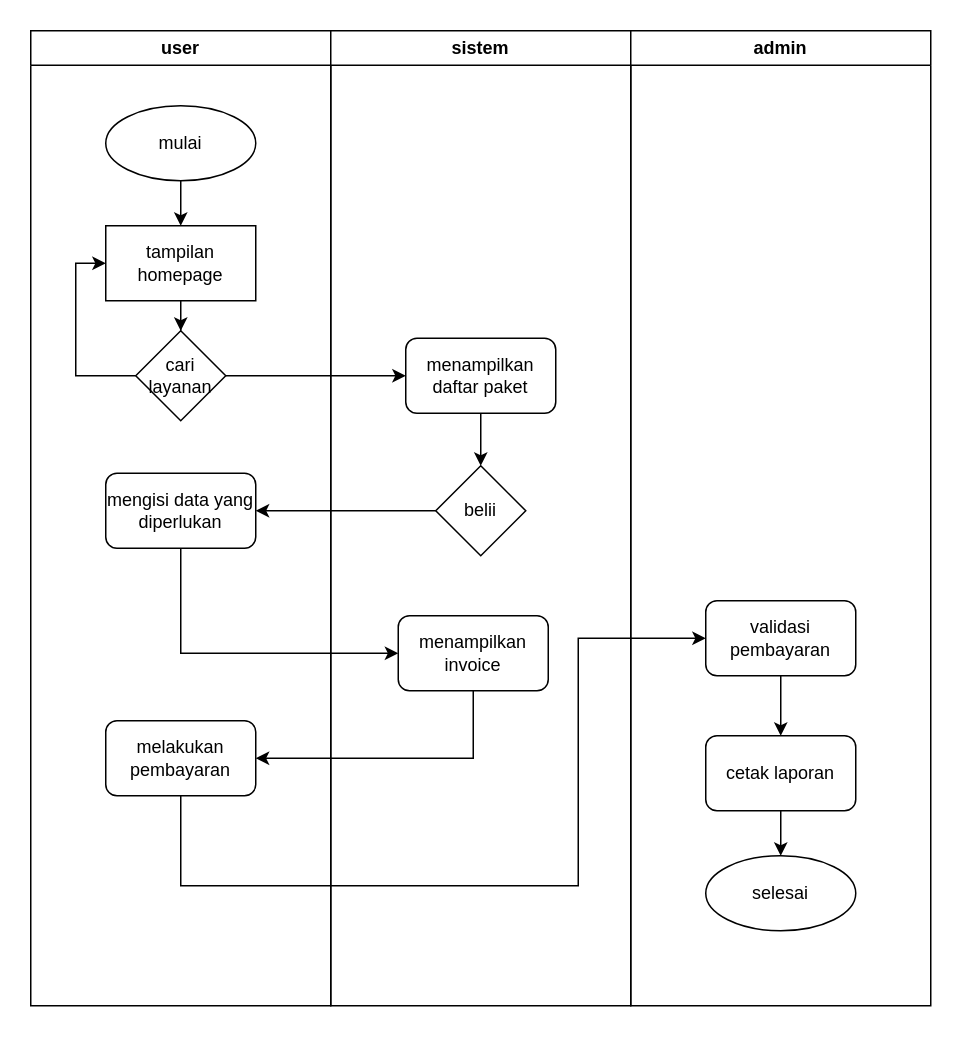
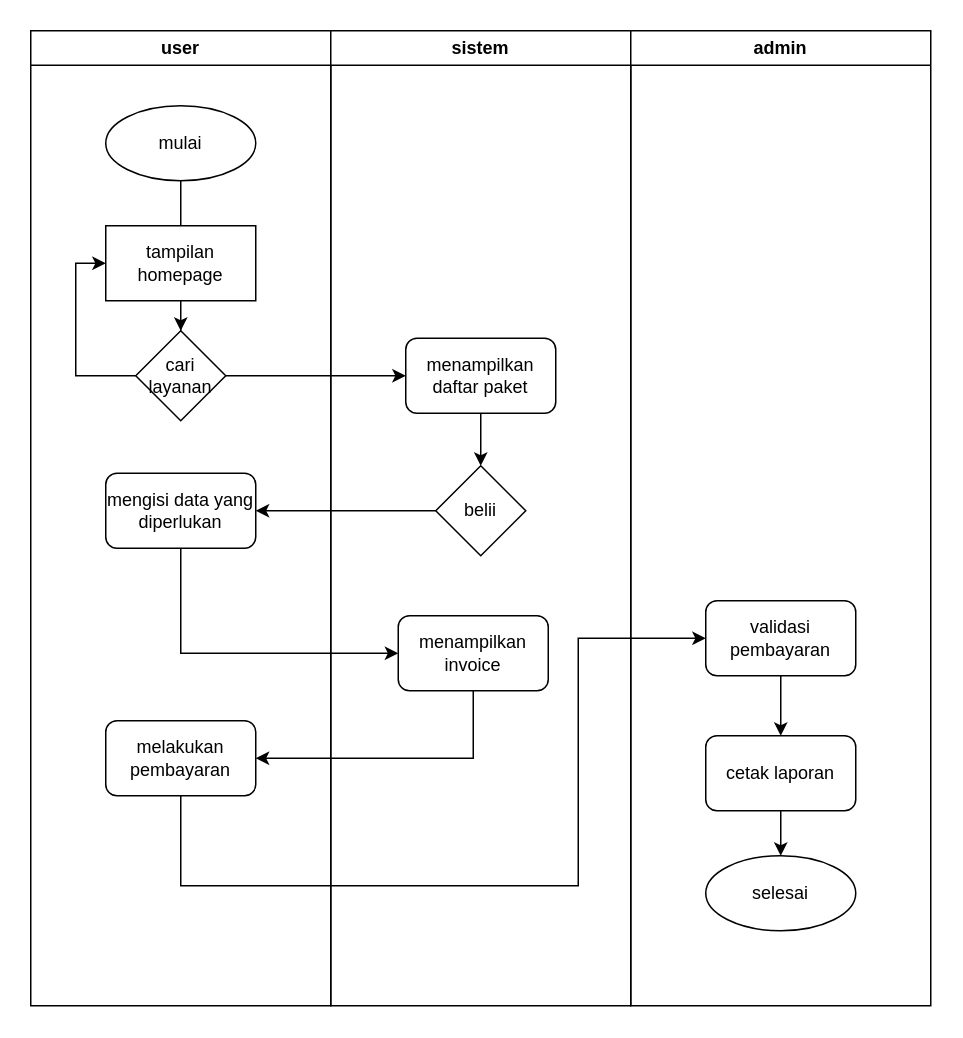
edge "mulai" -> "tampilan homepage": arrowhead classic -> none
